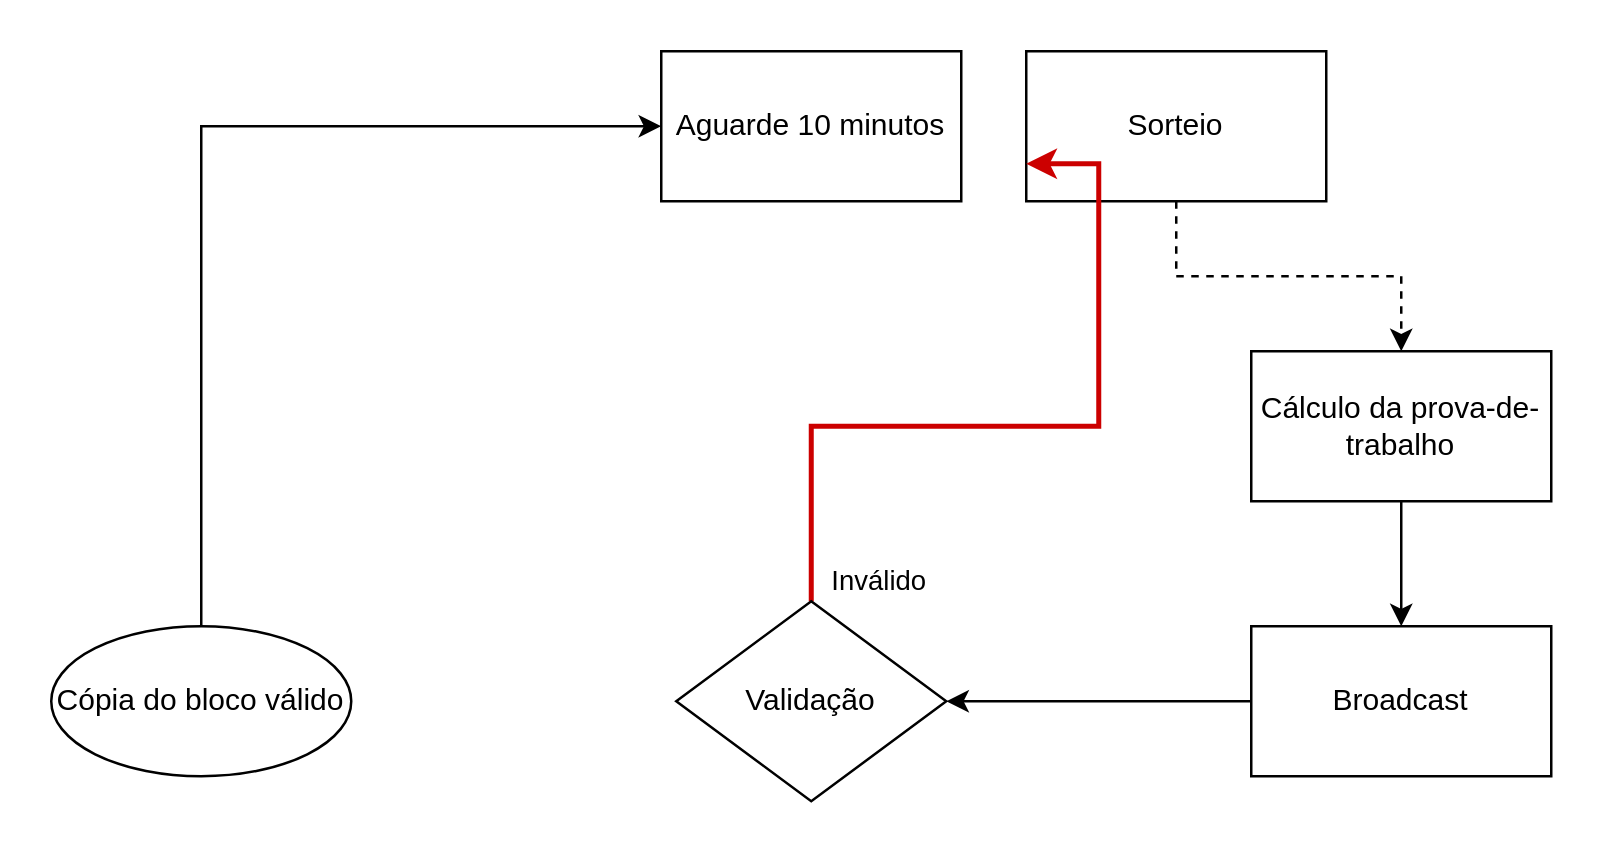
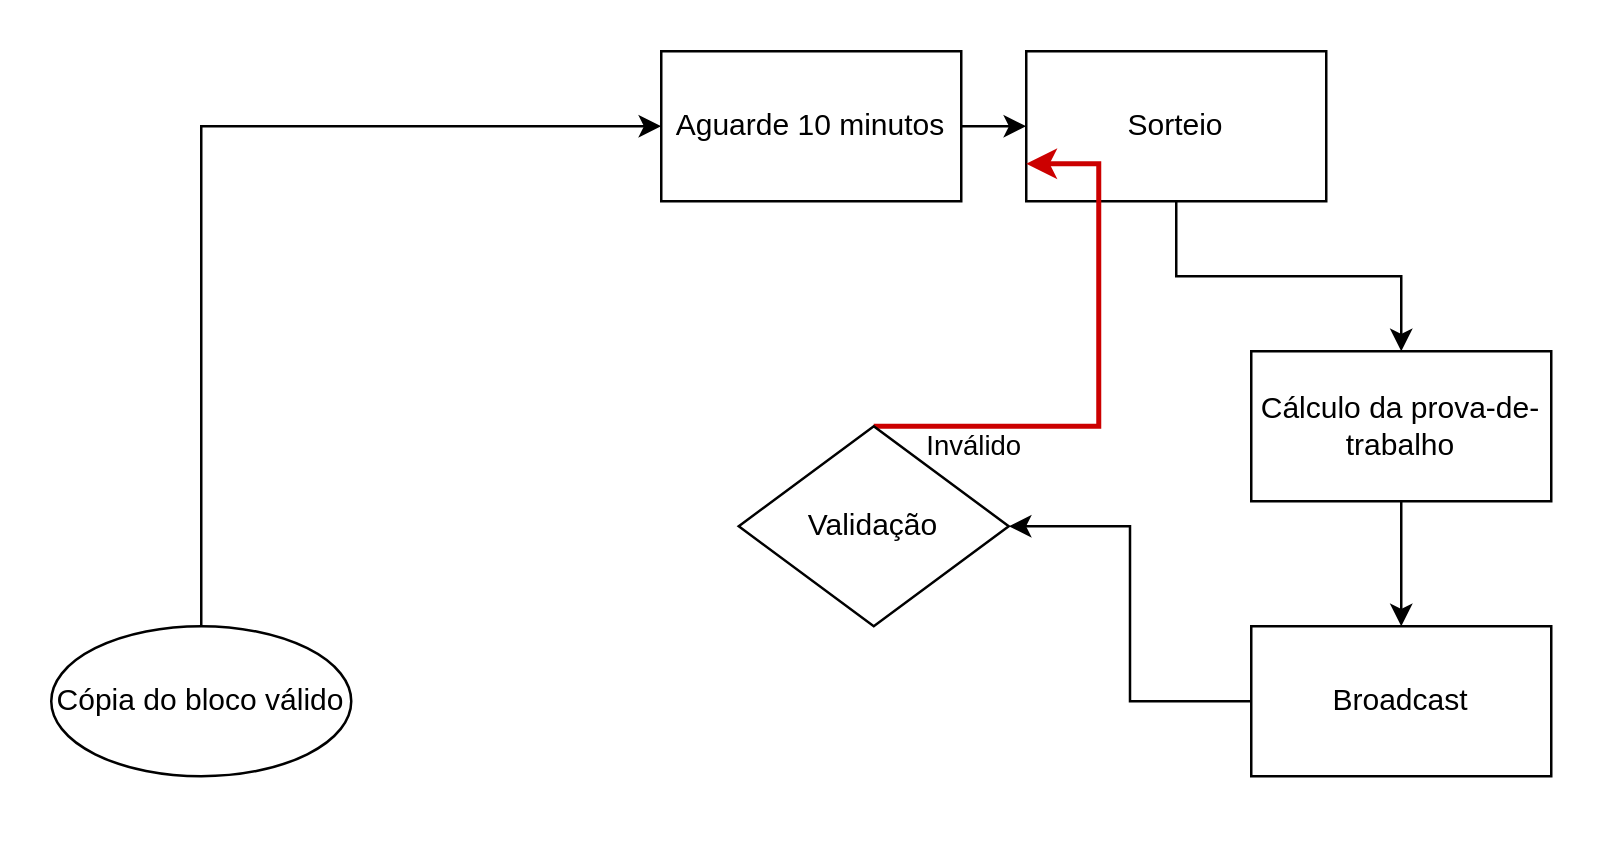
edge "Aguarde 10 minutos" -> "Sorteio": added
edge "Sorteio" -> "Cálculo da prova-de-trabalho": style dashed -> solid
node "Validação": moved (811, 701) -> (874, 526)
